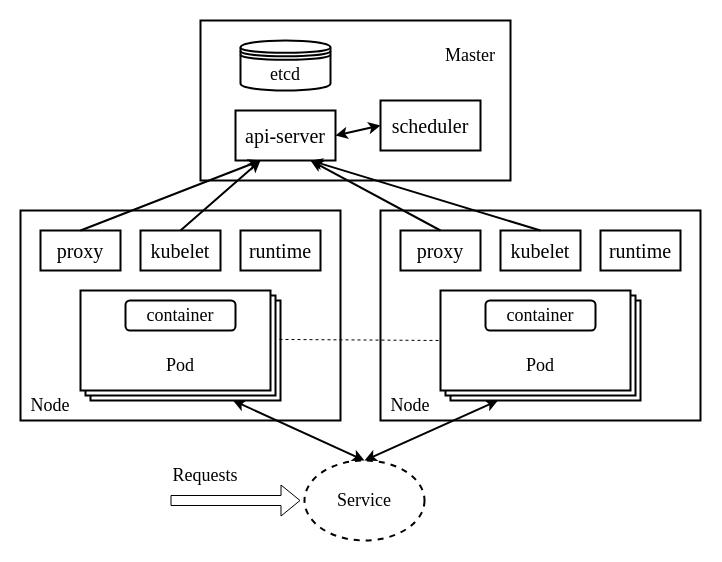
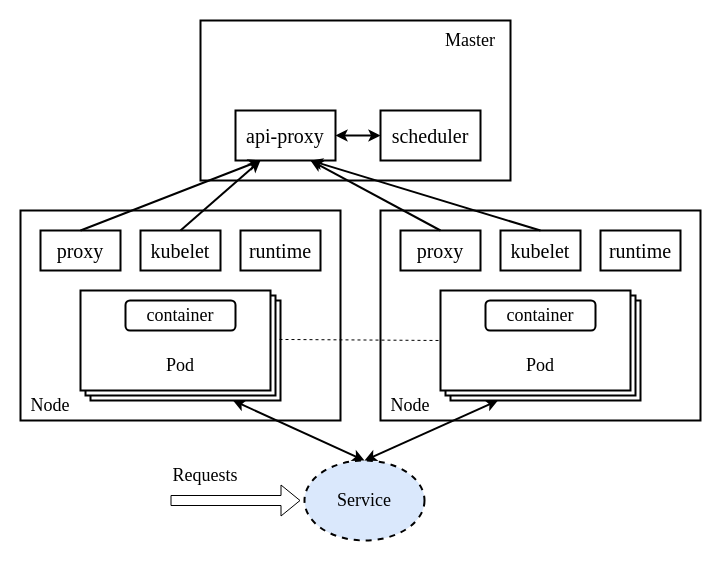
node "Master": moved (471, 56) -> (471, 41)
node "etcd": removed
node "scheduler": moved (431, 126) -> (431, 136)
node "api-server": label "api-server" -> "api-proxy"
node "Service": fillcolor #ffffff -> #dae8fc
